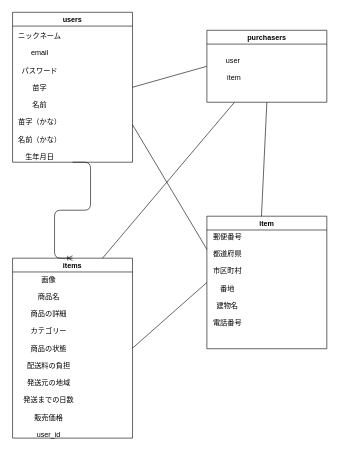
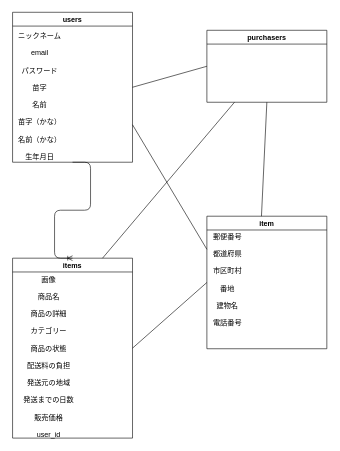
node "user item": removed
